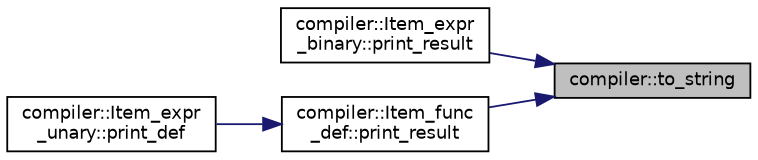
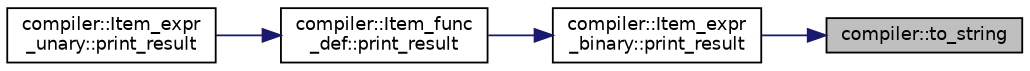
edge "compiler::Item_func _def::print_result" -> "compiler::to_string": now "compiler::Item_func _def::print_result" -> "compiler::Item_expr _binary::print_result"
node "compiler::Item_expr _unary::print_def": label "compiler::Item_expr _unary::print_def" -> "compiler::Item_expr _unary::print_result"
